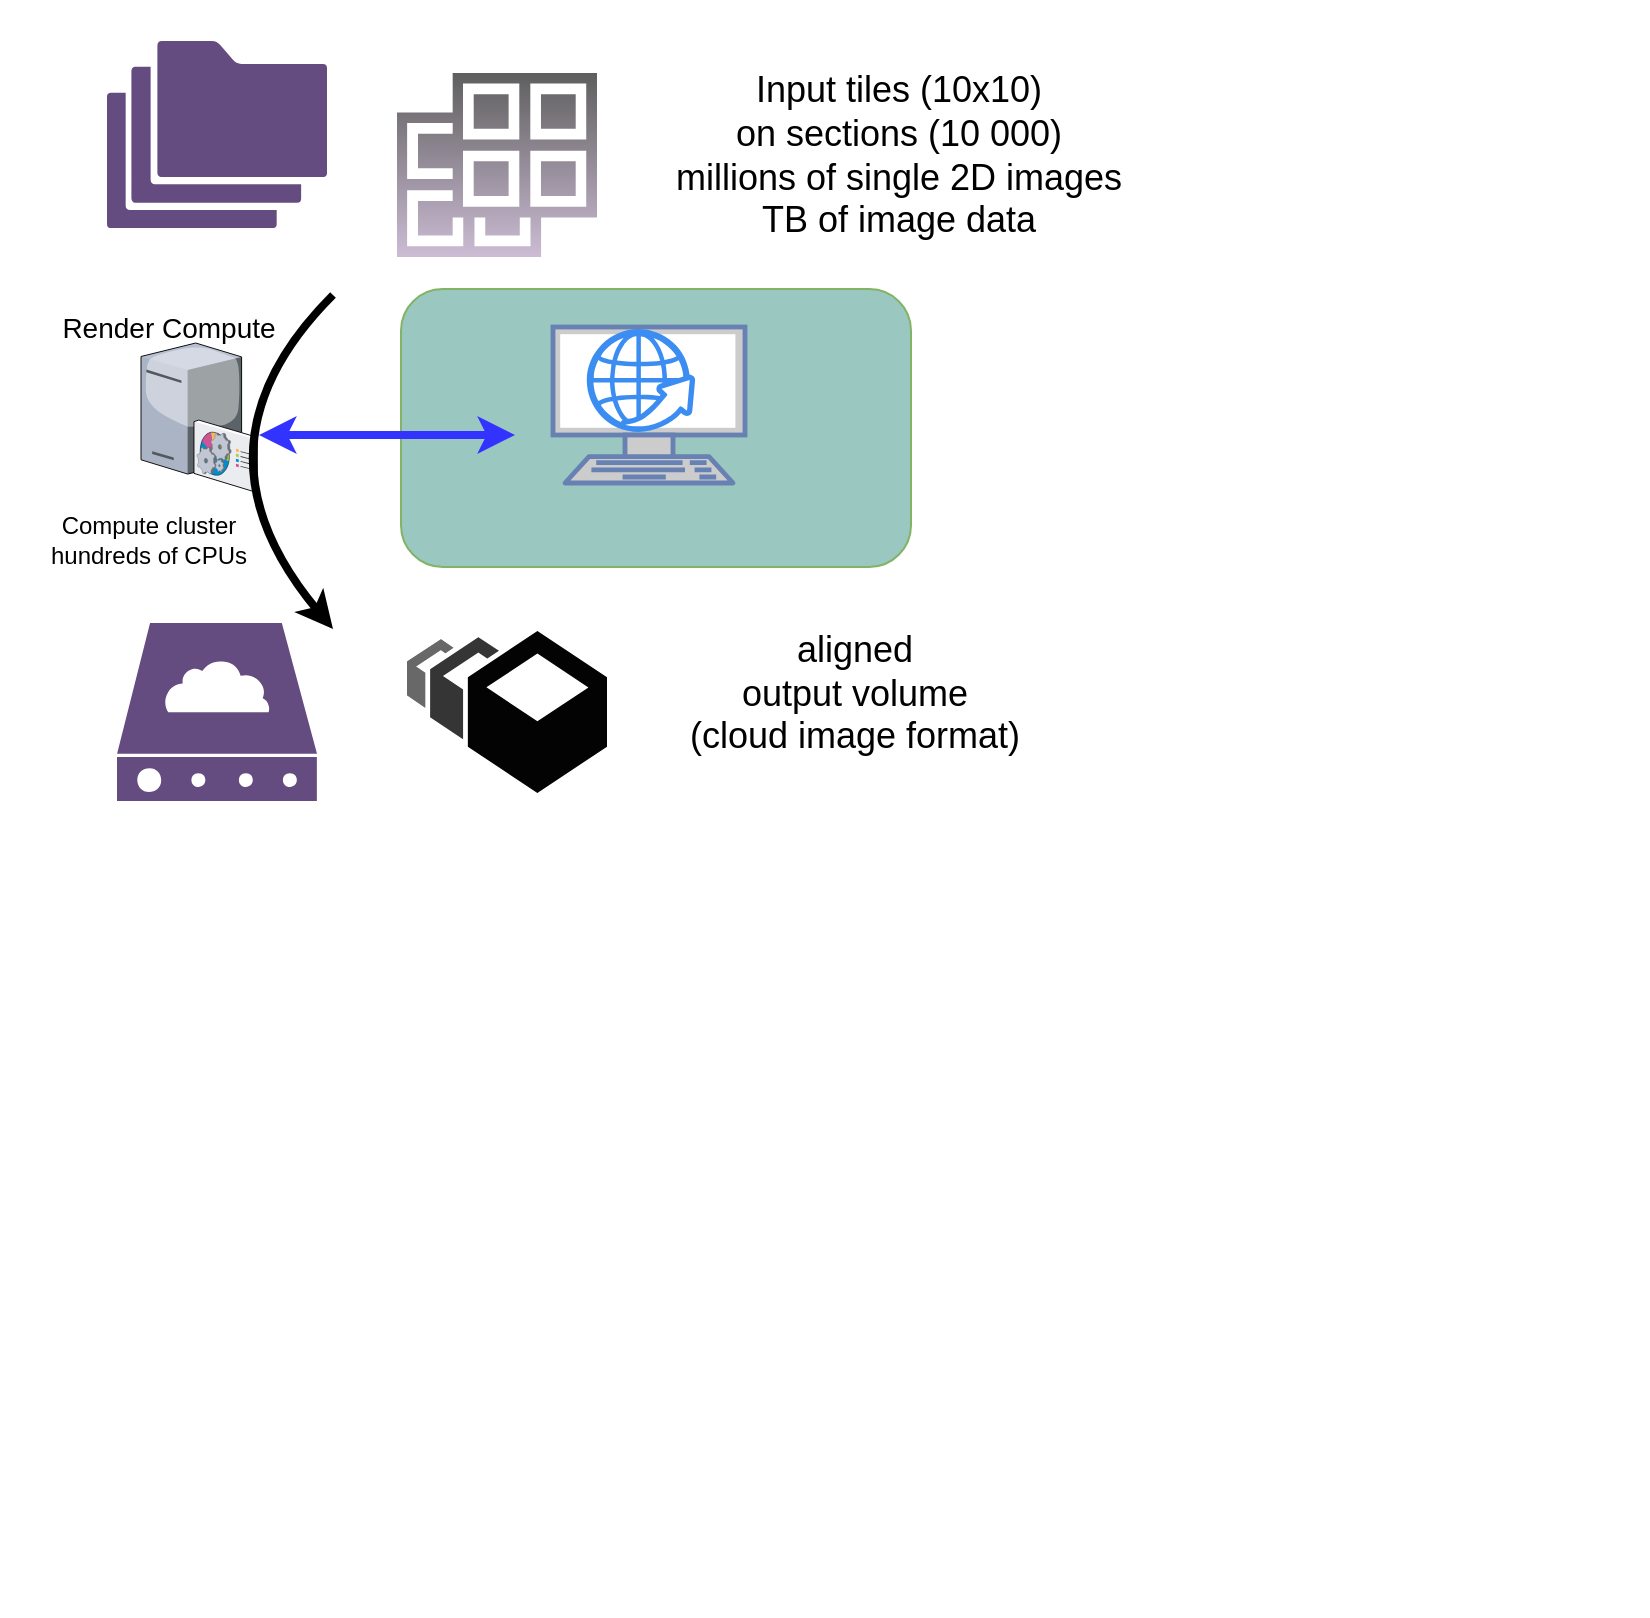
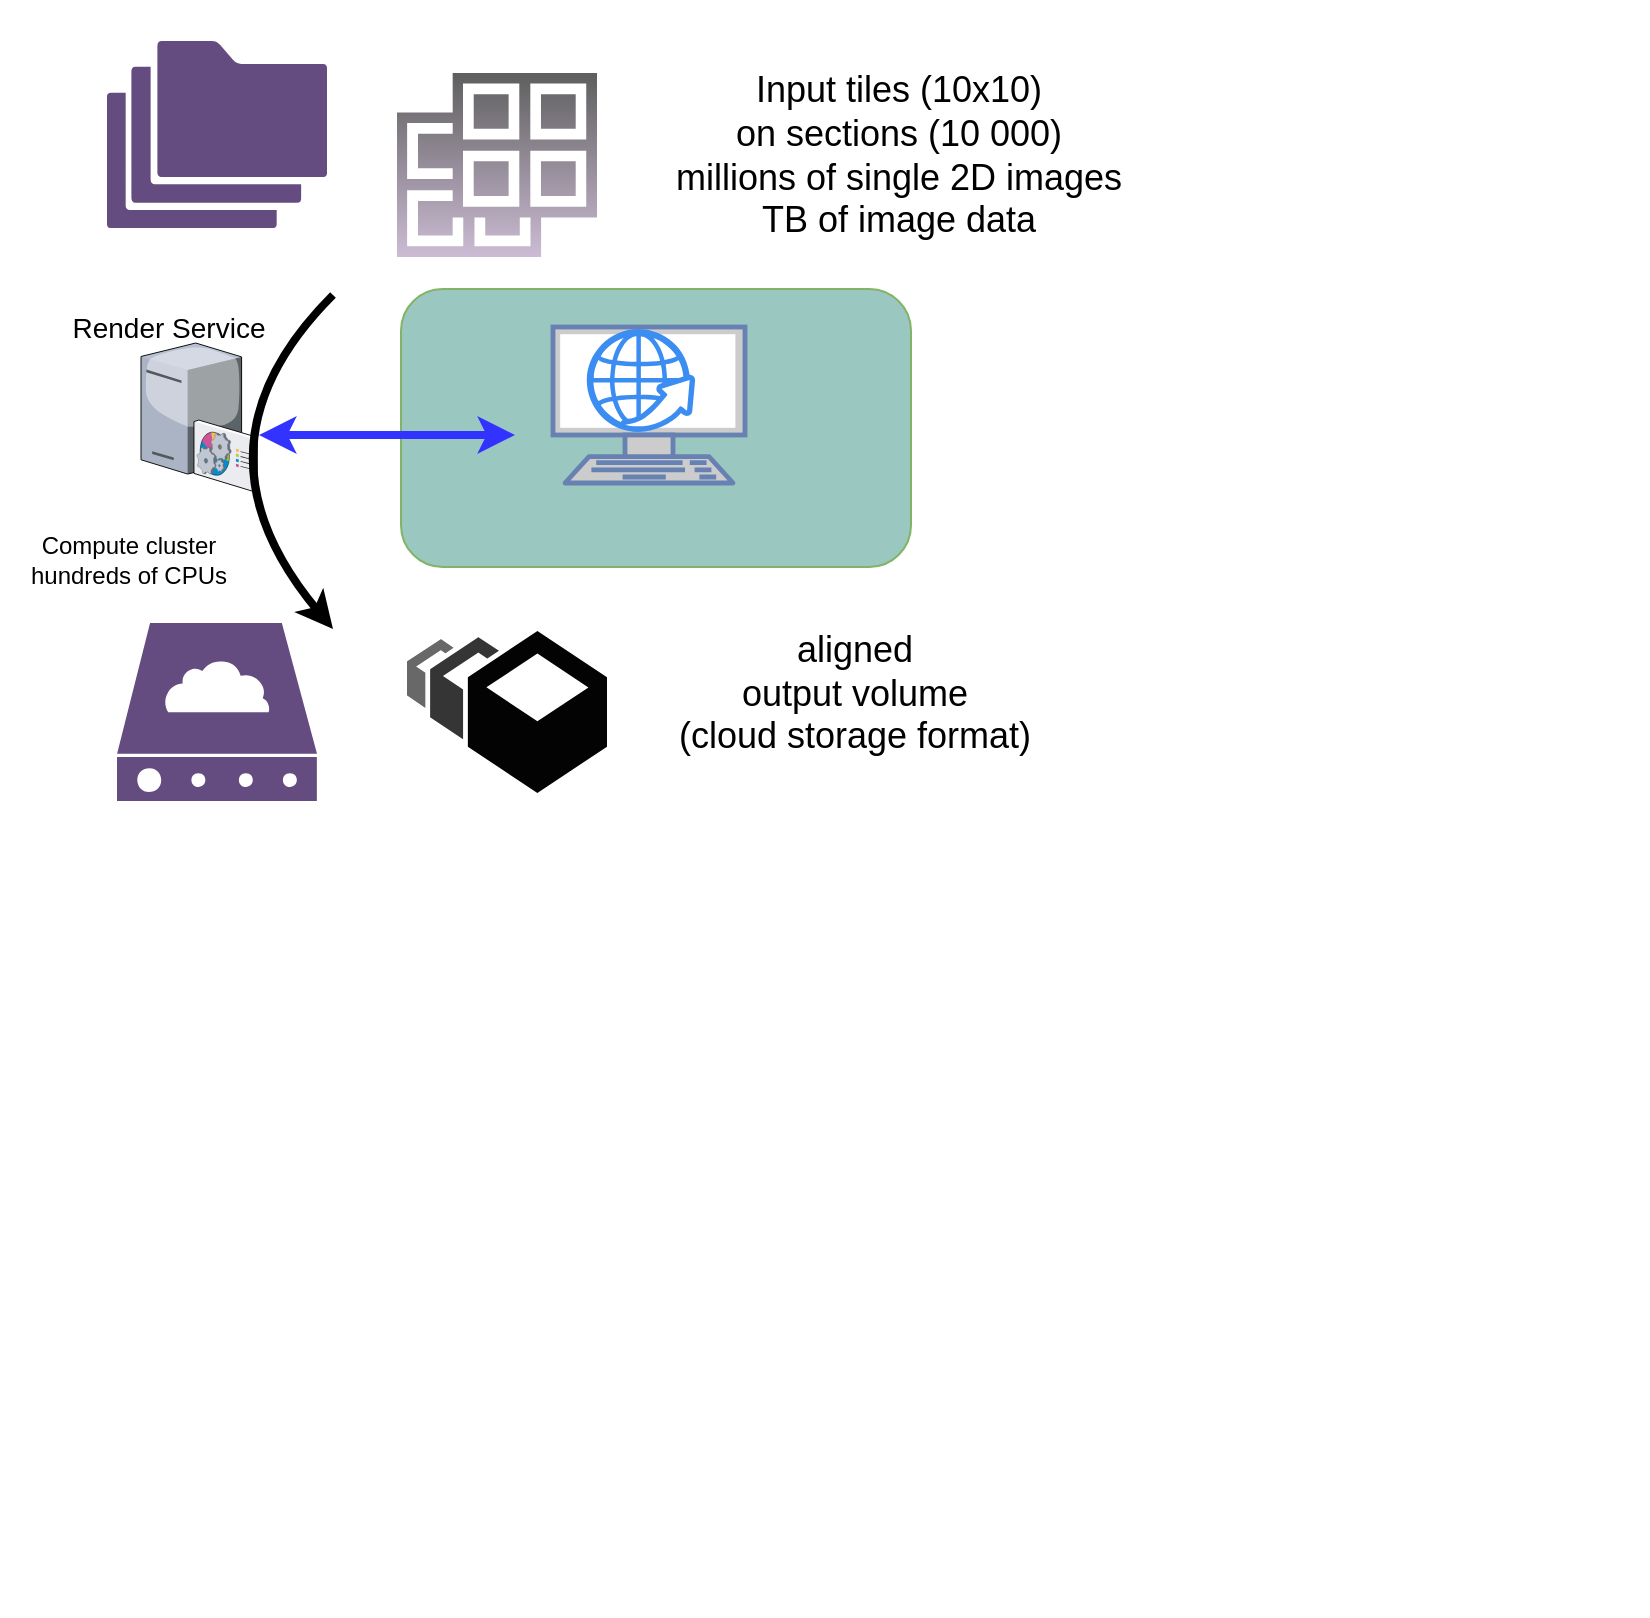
node "Render Compute": label "Render Compute" -> "Render Service"
node "Compute cluster hundreds of CPUs": moved (149, 541) -> (129, 561)
node "aligned output volume (cloud image format)": label "aligned output volume (cloud image format)" -> "aligned output volume (cloud storage format)"
